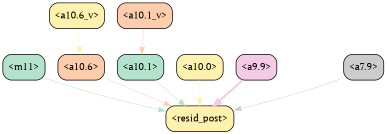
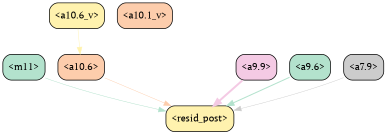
node "<a10.1>": removed
node "<a10.0>": removed
node "<a9.6>": added
